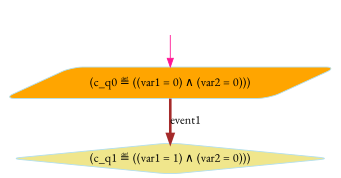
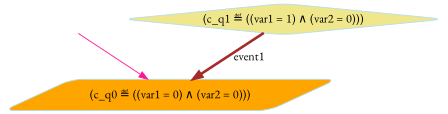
edge "(c_q0 ≝ ((var1 = 0) ∧ (var2 = 0)))" -> "(c_q1 ≝ ((var1 = 1) ∧ (var2 = 0)))": reversed
